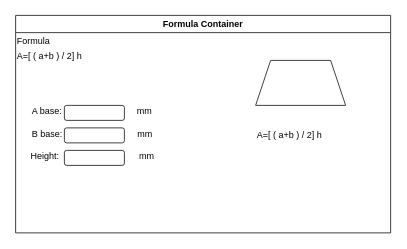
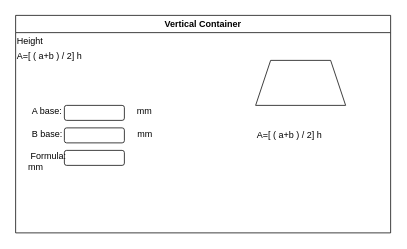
node "Formula Container": label "Formula Container" -> "Vertical Container"
node "Formula": label "Formula" -> "Height"
node "Height: mm": label "Height: mm" -> "Formula: mm"
